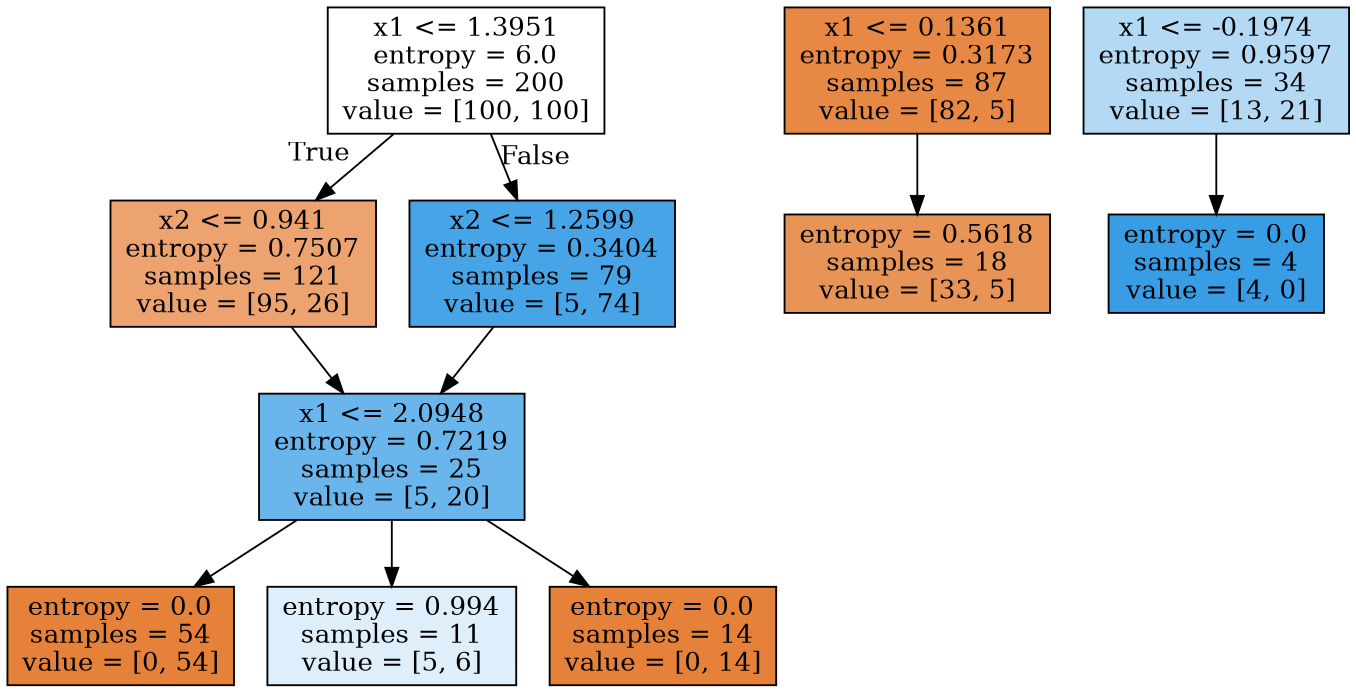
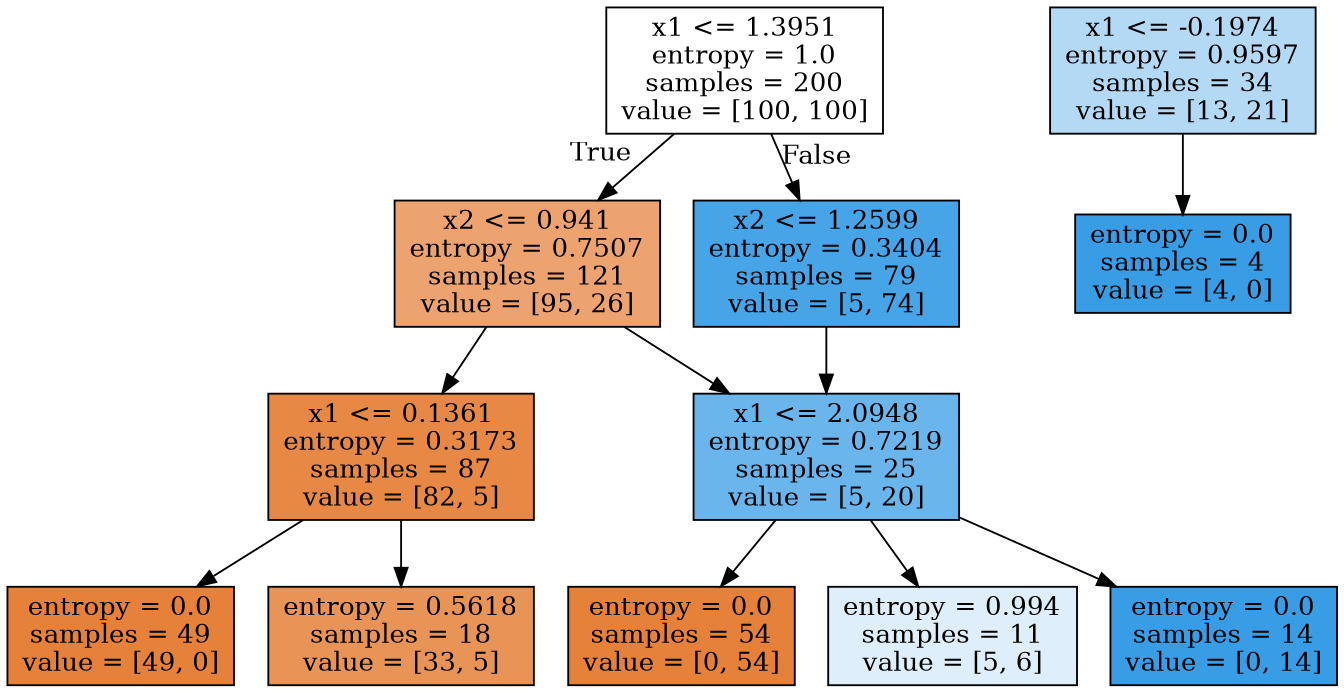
node "x1 <= 1.3951 entropy = 6.0 samples = 200 value = [100, 100]": label "x1 <= 1.3951 entropy = 6.0 samples = 200 value = [100, 100]" -> "x1 <= 1.3951 entropy = 1.0 samples = 200 value = [100, 100]"
edge "x2 <= 0.941 entropy = 0.7507 samples = 121 value = [95, 26]" -> "x1 <= 0.1361 entropy = 0.3173 samples = 87 value = [82, 5]": added
node "entropy = 0.0 samples = 49 value = [49, 0]": added
node "entropy = 0.0 samples = 14 value = [0, 14]": fillcolor #e58139ff -> #399de5ff
